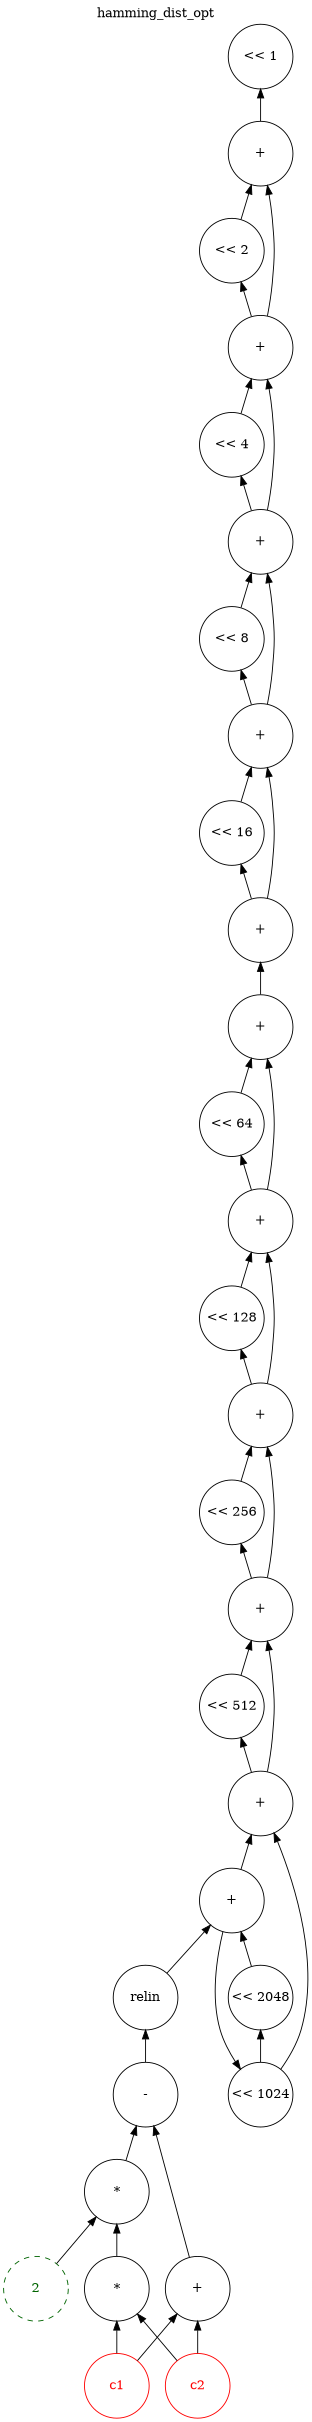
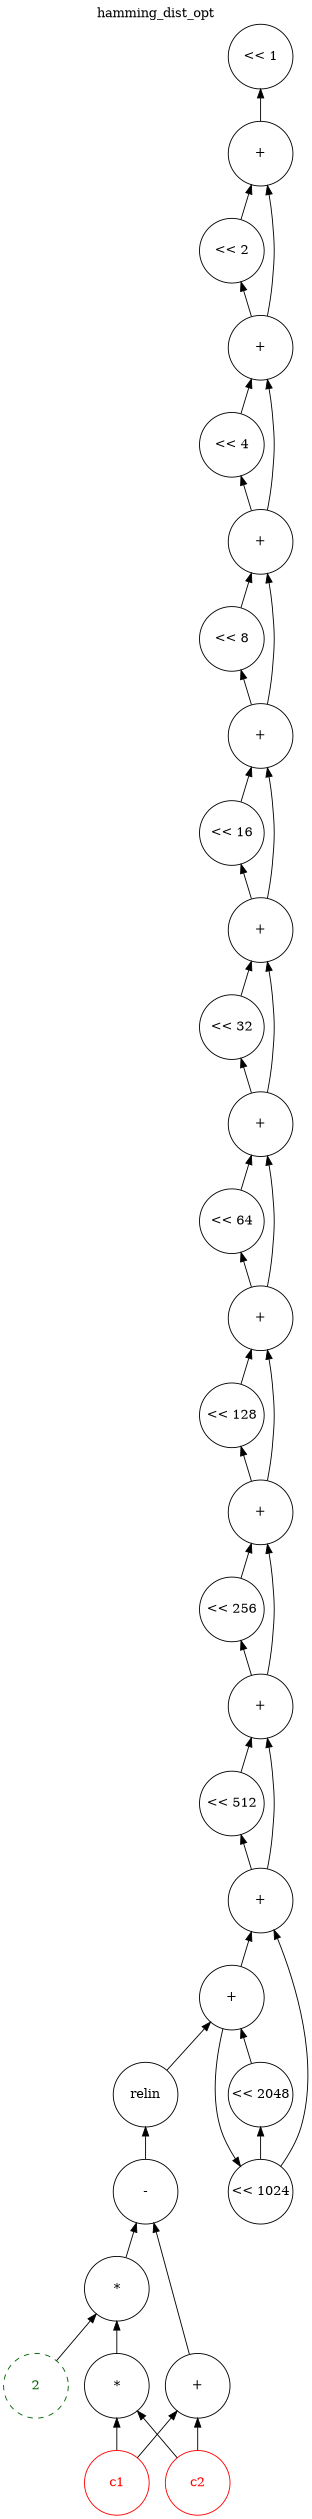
node "<< 32": added
